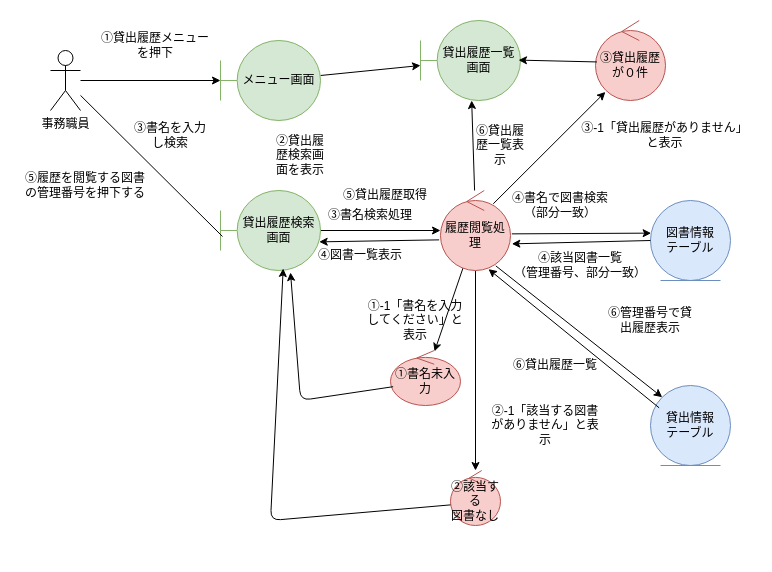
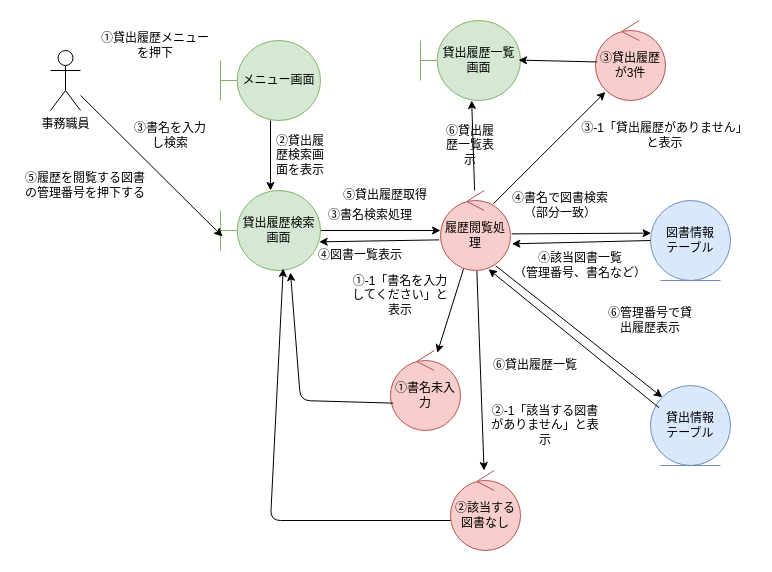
node "③貸出履歴が０件": label "③貸出履歴が０件" -> "③貸出履歴が3件"
edge "メニュー画面" -> "貸出履歴一覧画面": now "メニュー画面" -> "貸出履歴検索画面"
edge "事務職員" -> "メニュー画面": removed
node "➅貸出履歴一覧表示": moved (501, 146) -> (471, 146)
edge "事務職員" -- "貸出履歴検索画面": arrowhead none -> classic
node "④該当図書一覧 （管理番号、部分一致）": label "④該当図書一覧 （管理番号、部分一致）" -> "④該当図書一覧 （管理番号、書名など）"
node "①-1「書名を入力してください」と表示": moved (416, 321) -> (401, 296)
node "➅貸出履歴一覧": moved (556, 366) -> (536, 366)
node "①書名未入力": size 70x55 -> 70x80
node "➁該当する 図書なし": size 50x55 -> 70x80
